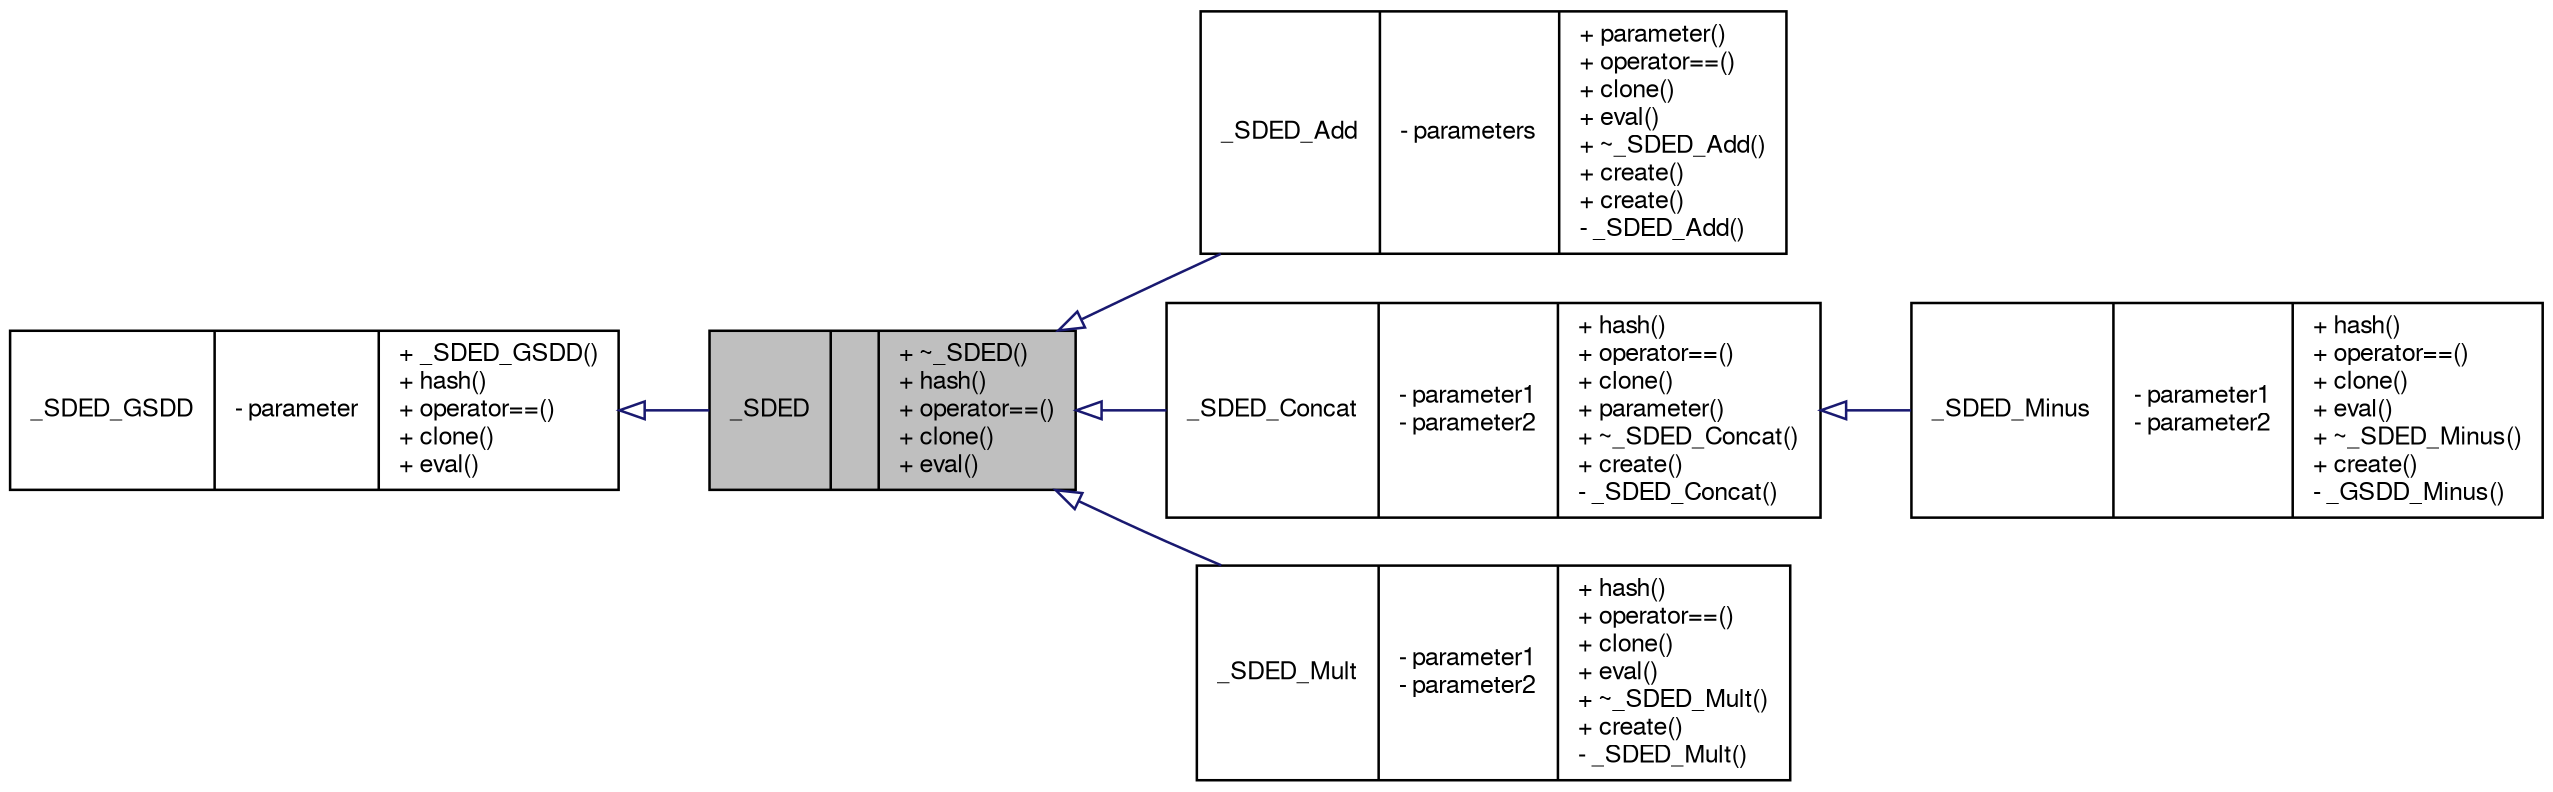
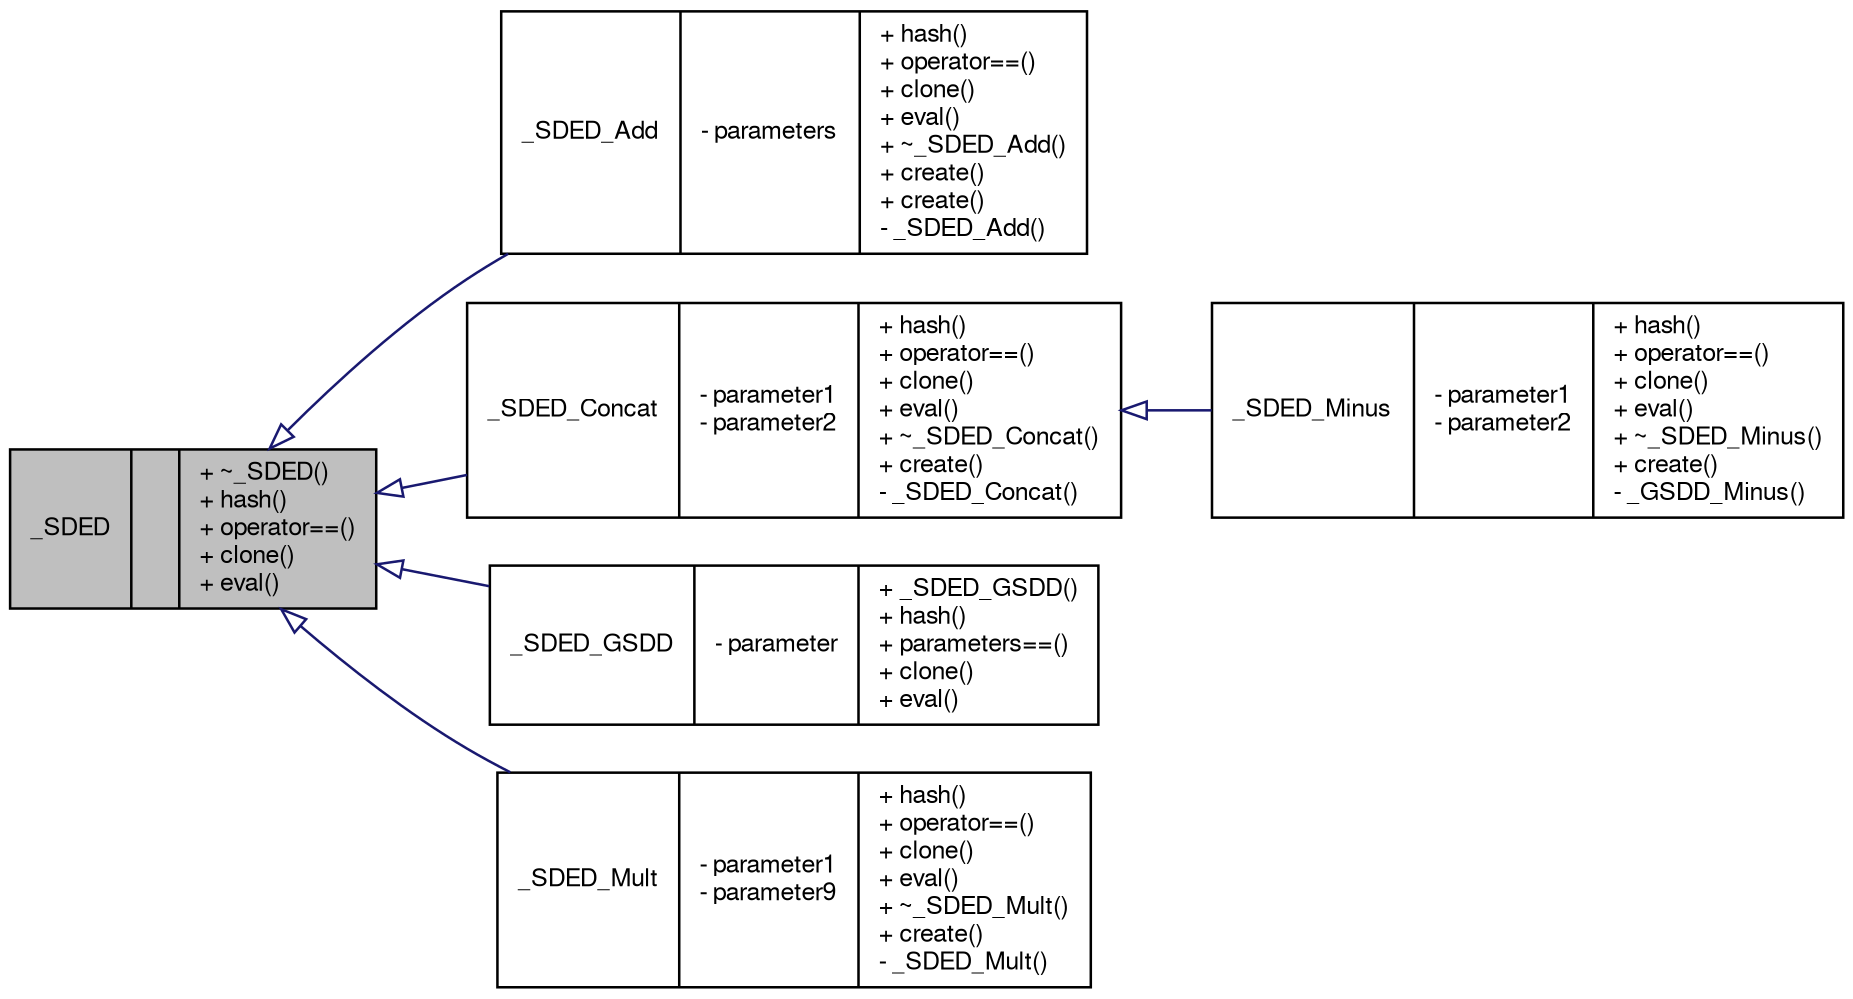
node "_SDED_Add": text "+ parameter()" -> "+ hash()"
node "_SDED_GSDD": text "+ operator==()" -> "+ parameters==()"
node "_SDED_Concat": text "+ parameter()" -> "+ eval()"
edge "_SDED" -> "_SDED_GSDD": reversed
node "_SDED_Mult": text "- parameter2" -> "- parameter9"
